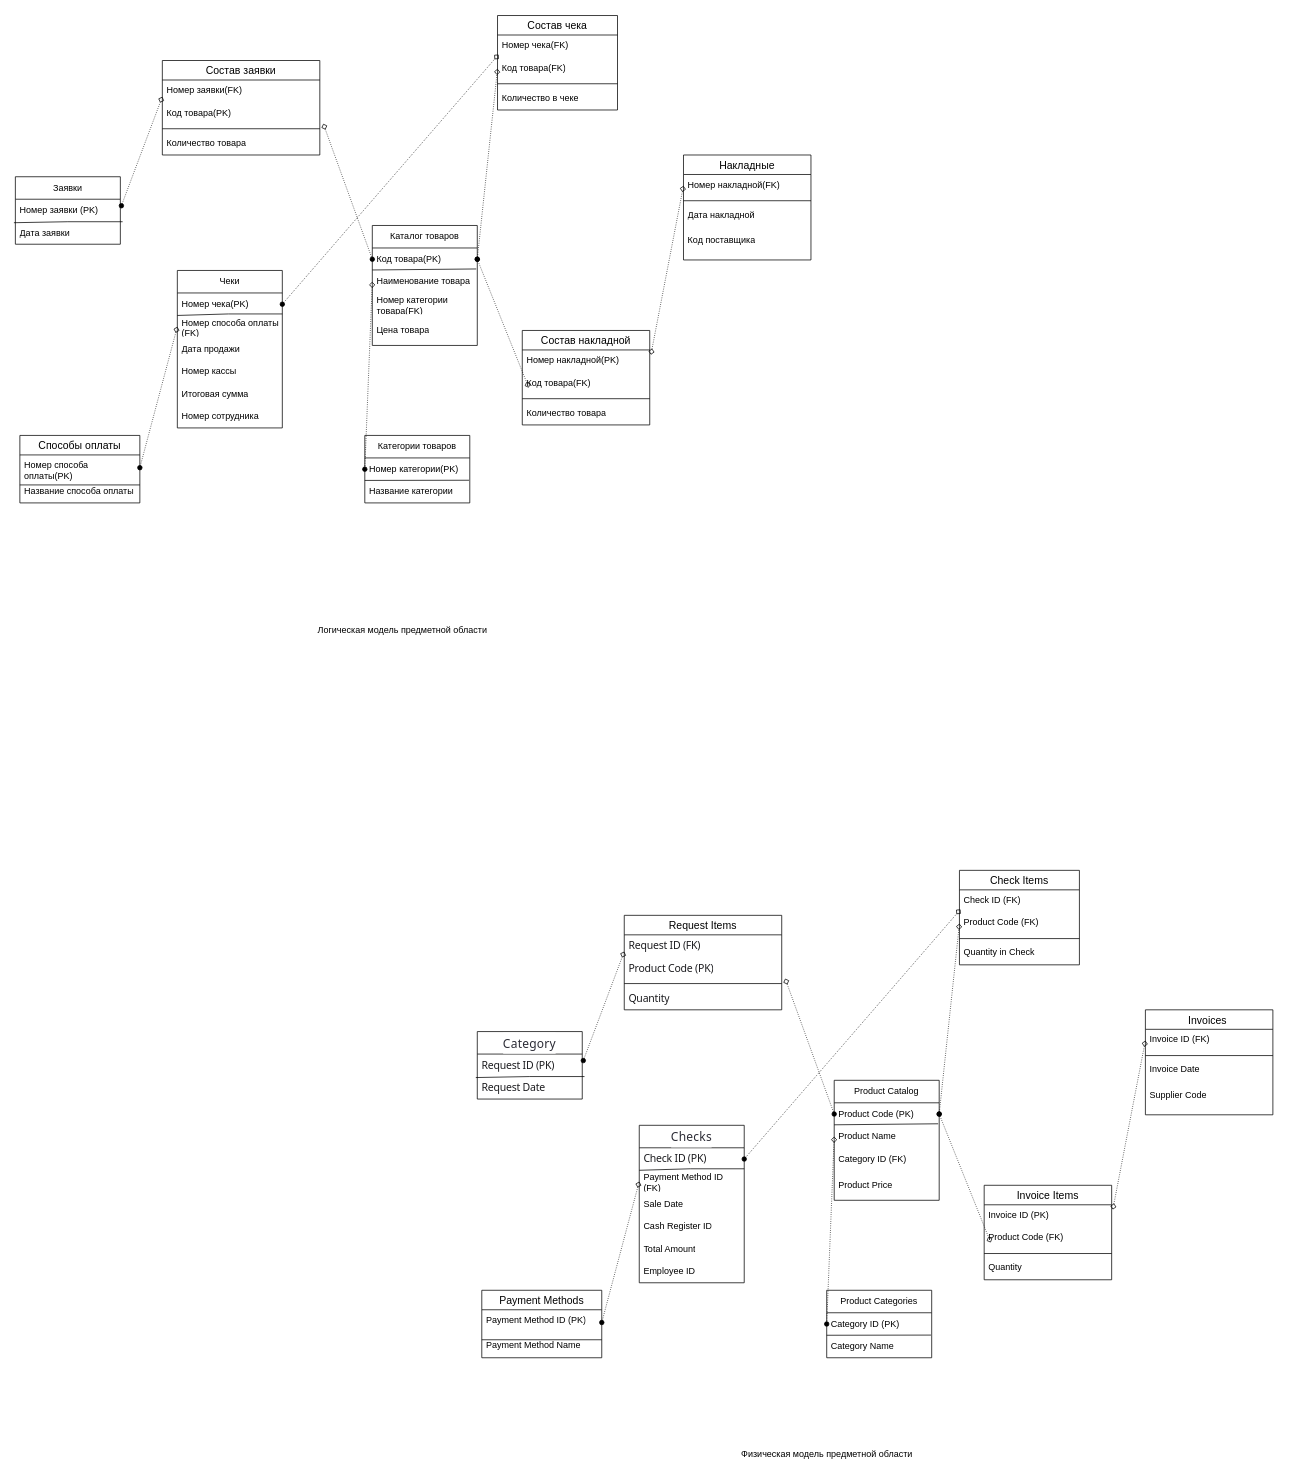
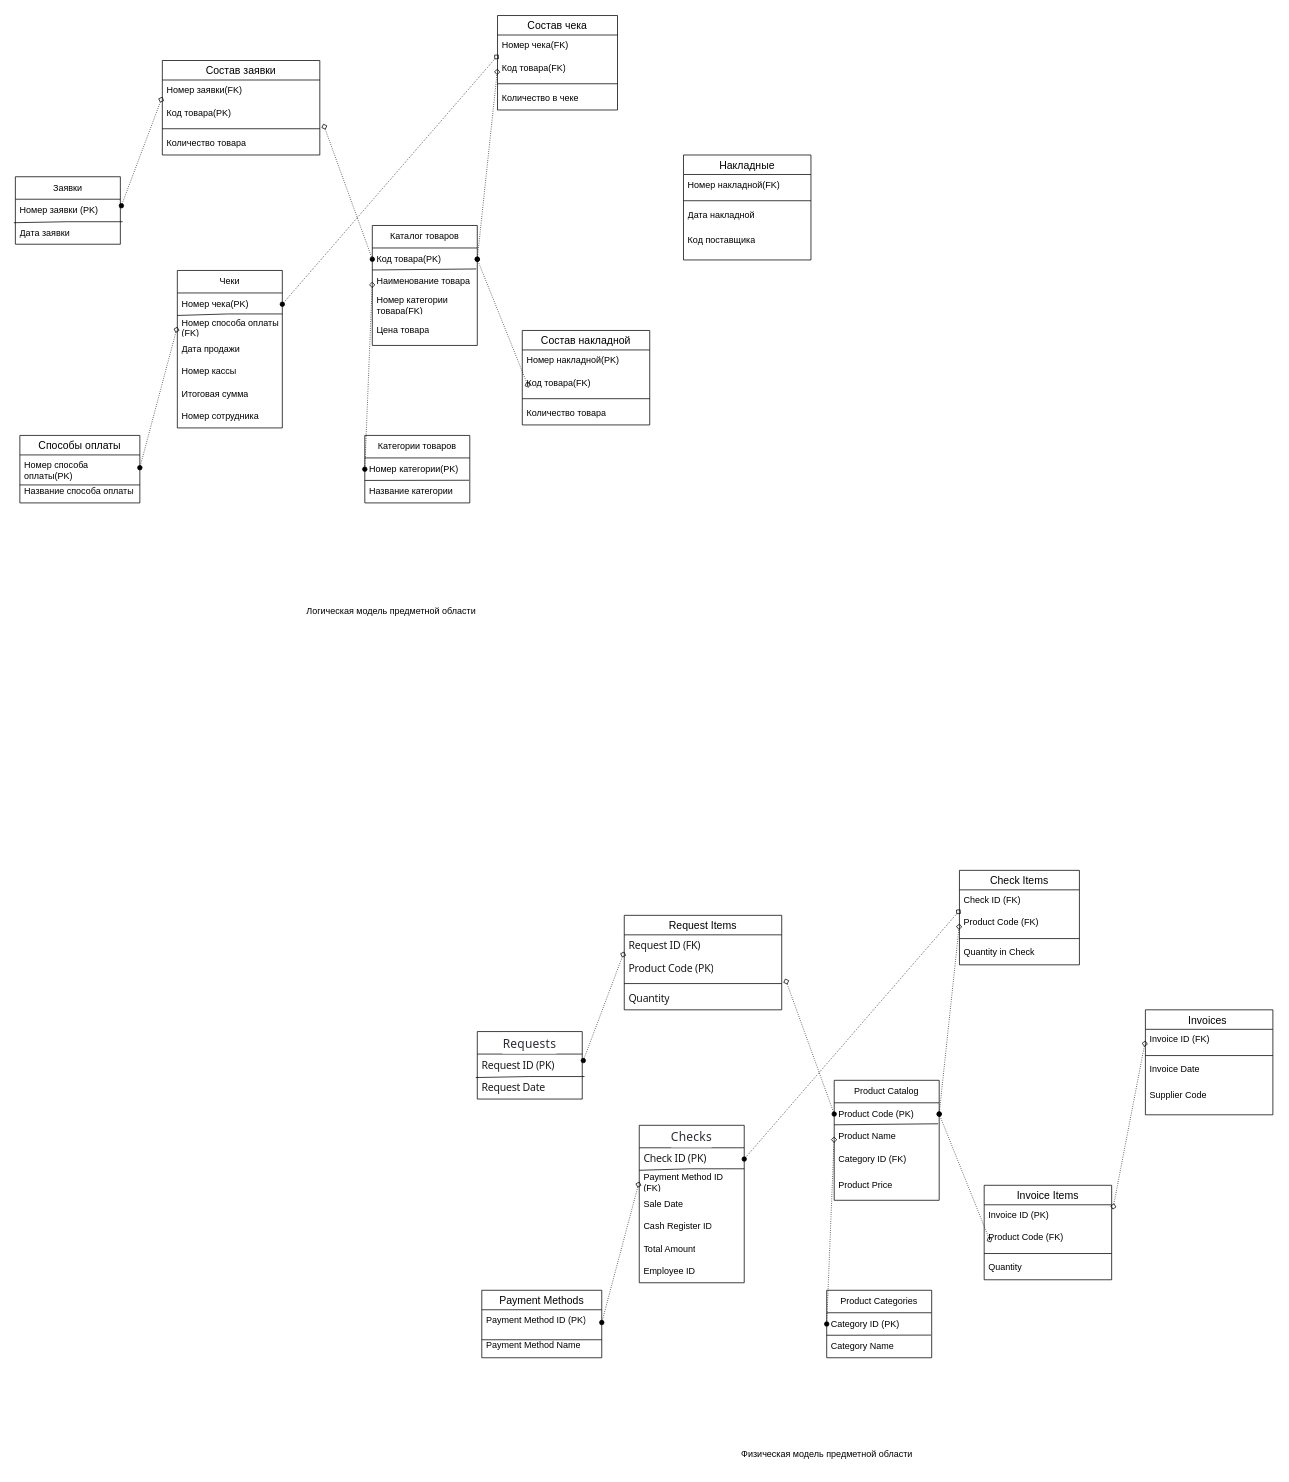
edge "Номер накладной(FK)" -- "Номер накладной(PK)": removed
node "Логическая модель предметной области": moved (402, 630) -> (391, 612)
node "Category": label "Category" -> "Requests"
